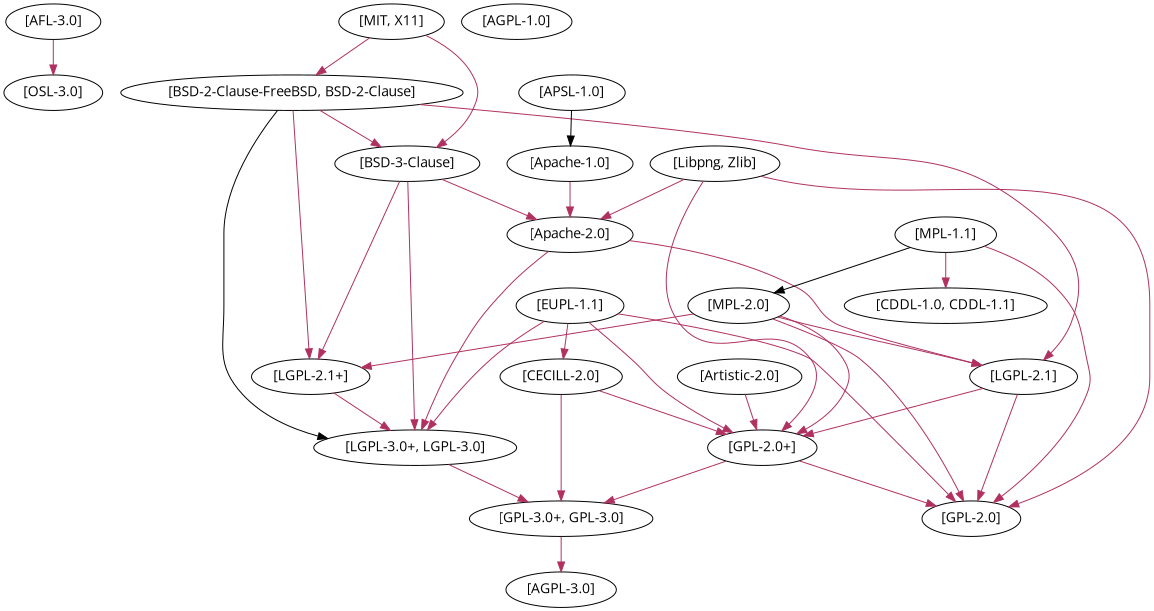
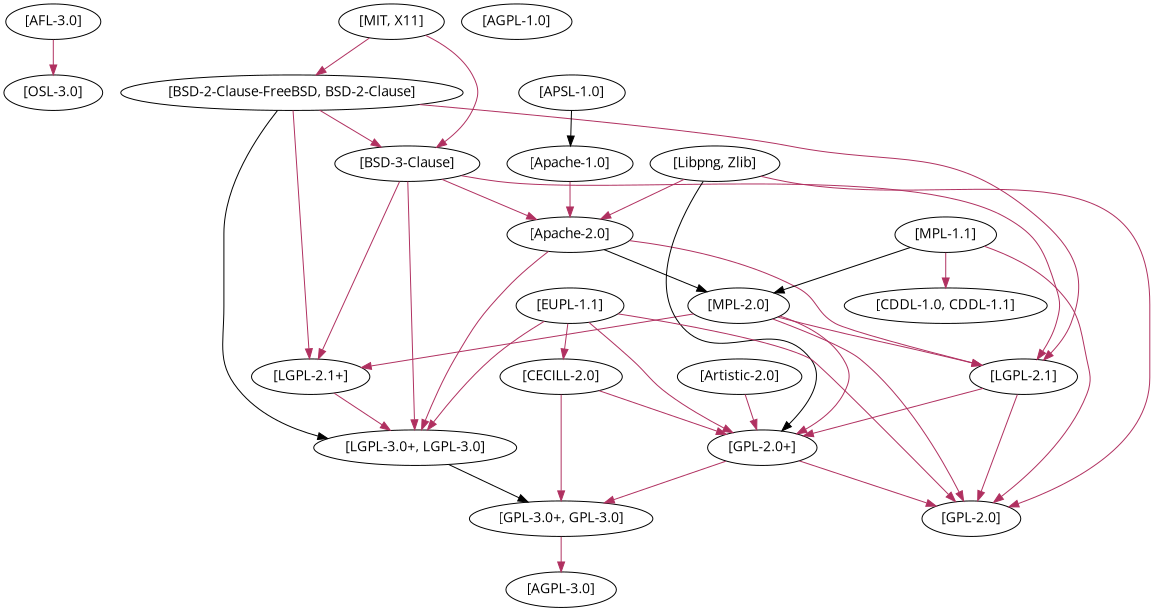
edge "[BSD-3-Clause]" -> "[LGPL-2.1]": added
edge "[Apache-2.0]" -> "[MPL-2.0]": added
edge "[Libpng, Zlib]" -> "[GPL-2.0+]": color maroon -> black
edge "[LGPL-3.0+, LGPL-3.0]" -> "[GPL-3.0+, GPL-3.0]": color maroon -> black
